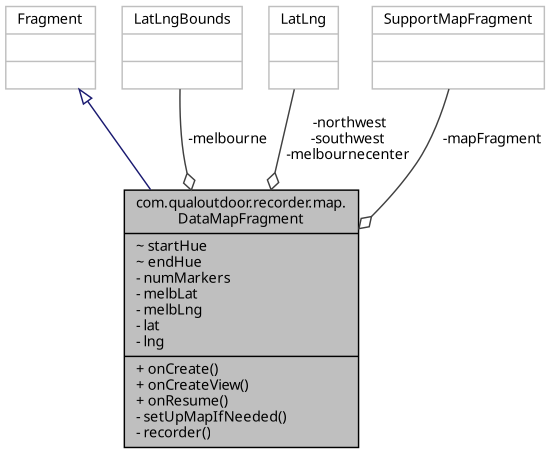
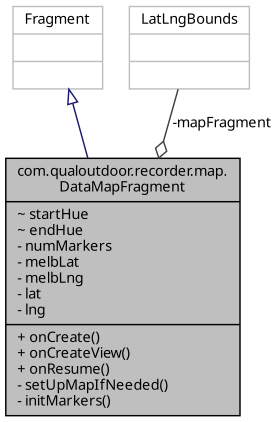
node "LatLng": removed
node "SupportMapFragment": removed
edge "LatLngBounds" -> "com.qualoutdoor.recorder.map.": label " -melbourne" -> " -mapFragment"
node "com.qualoutdoor.recorder.map.": text "- recorder()" -> "- initMarkers()"
